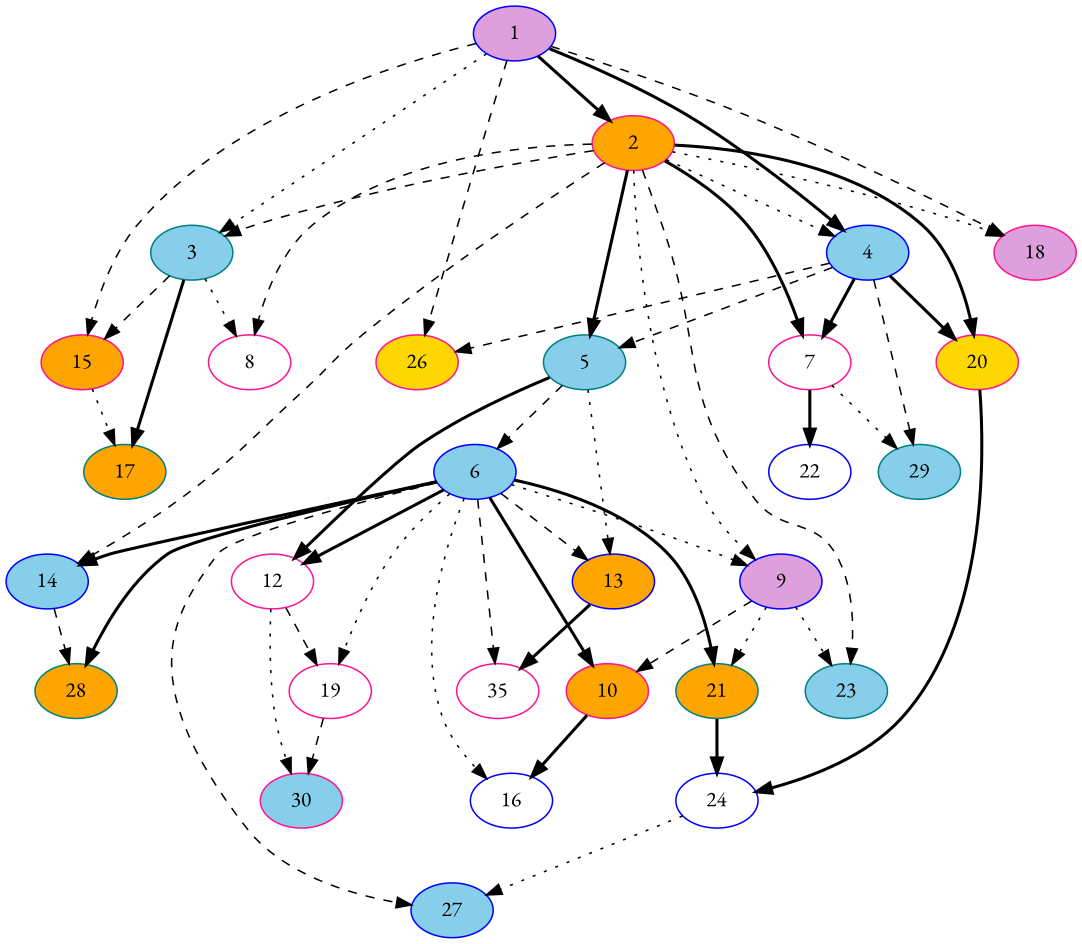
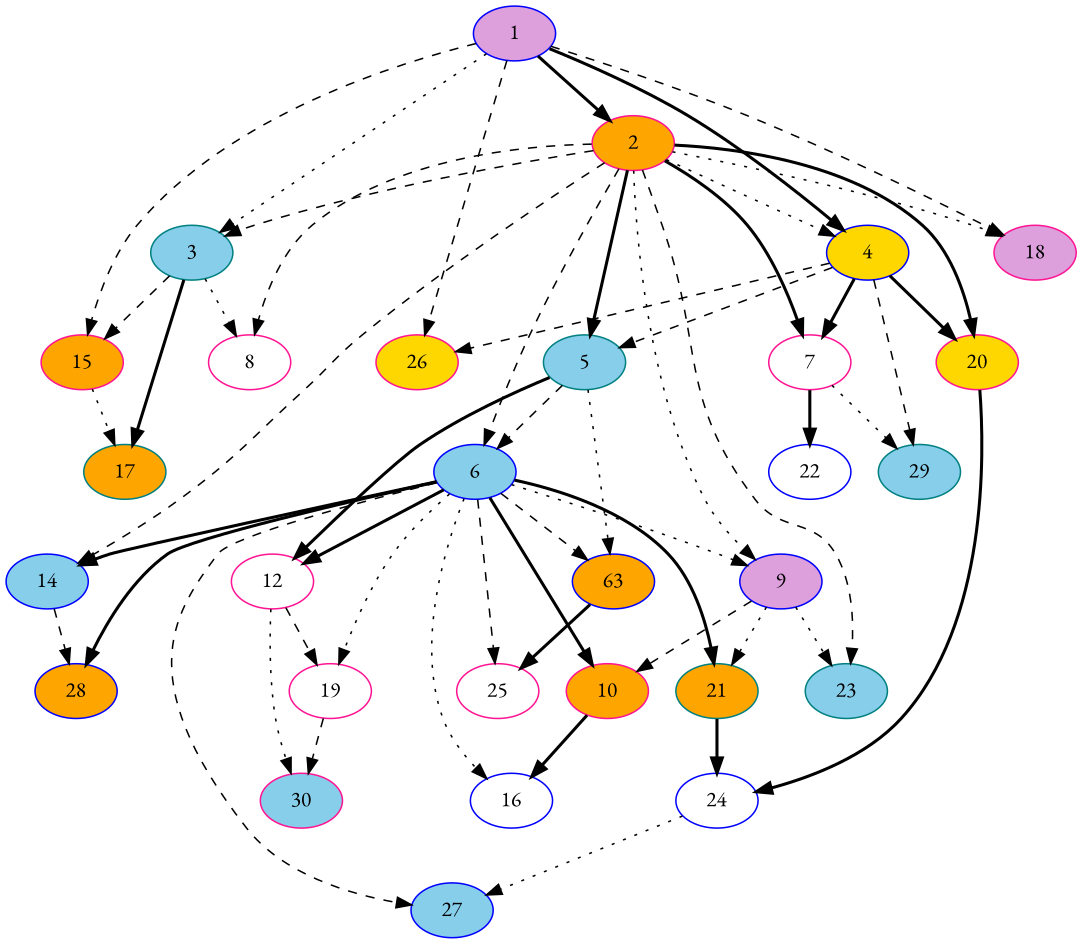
node "4": fillcolor skyblue -> gold
edge "2" -> "6": added
node "13": label "13" -> "63"
node "28": color teal -> blue
node "35": label "35" -> "25"
